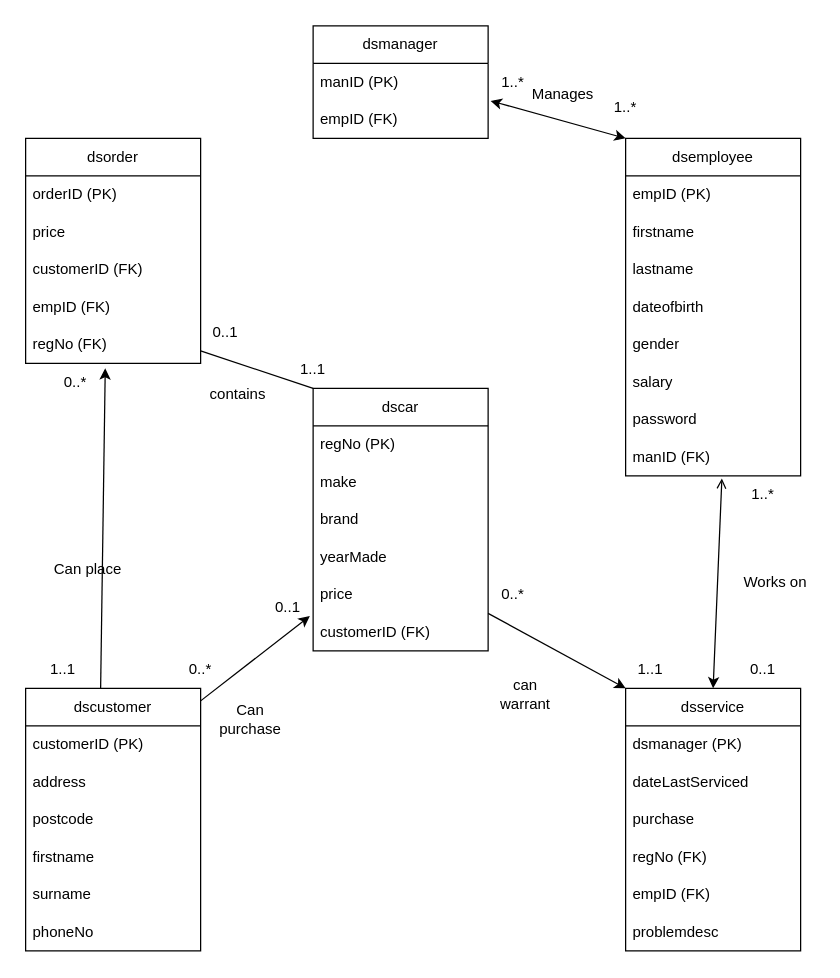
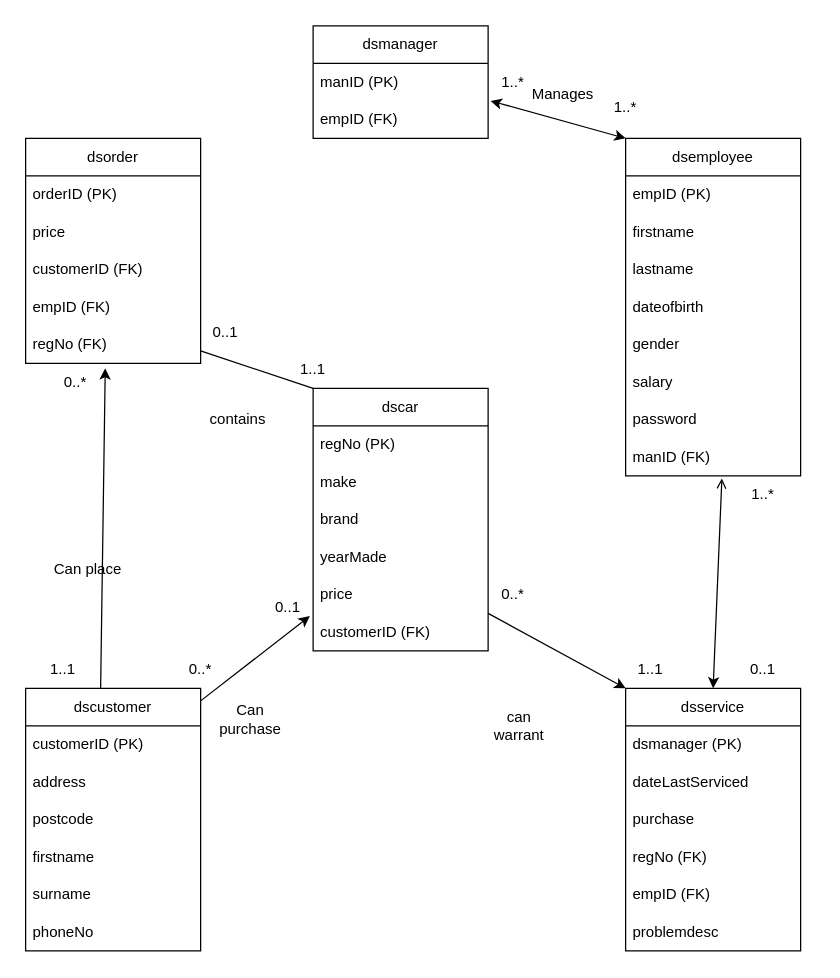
node "contains": moved (238, 394) -> (238, 419)
node "Works on": removed
node "can warrant": moved (526, 694) -> (519, 726)
